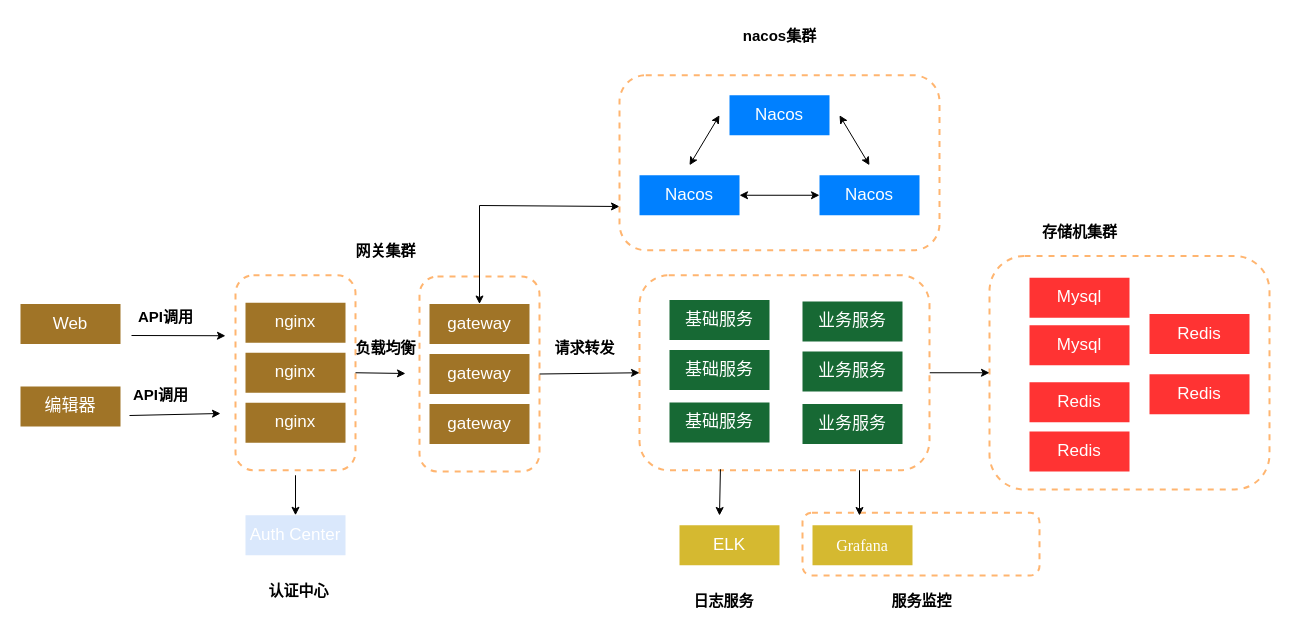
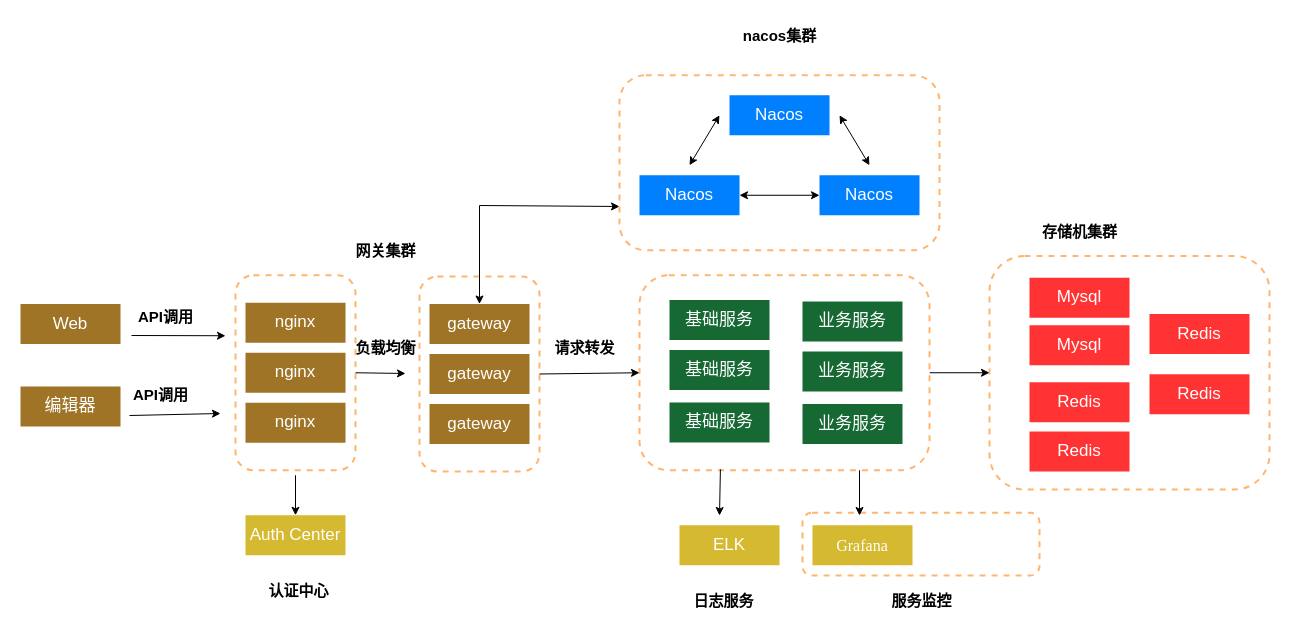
node "Auth Center": fillcolor #dae8fc -> #d5b930
